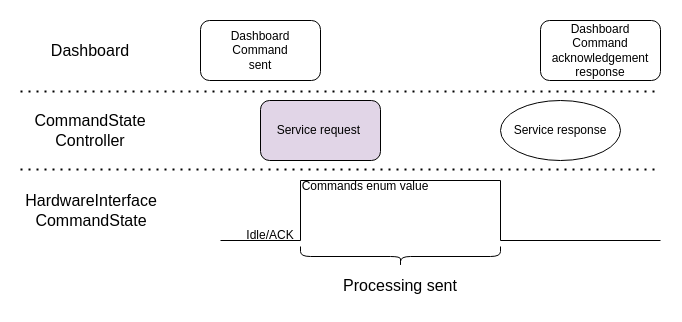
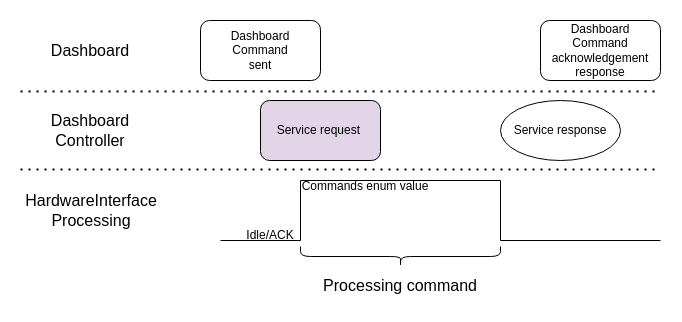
node "CommandState Controller": label "CommandState Controller" -> "Dashboard Controller"
node "HardwareInterface CommandState": label "HardwareInterface CommandState" -> "HardwareInterface Processing"
node "Processing sent": label "Processing sent" -> "Processing command"
